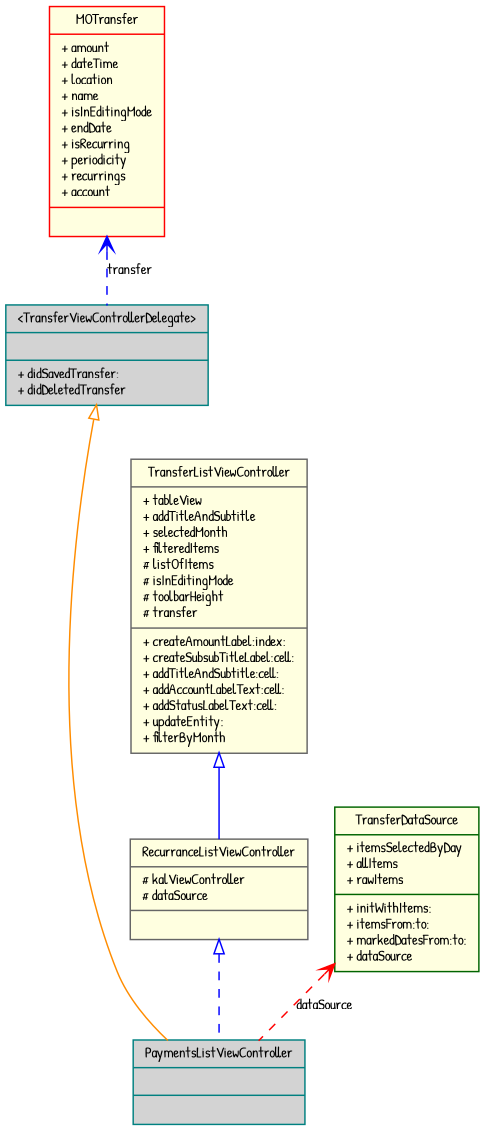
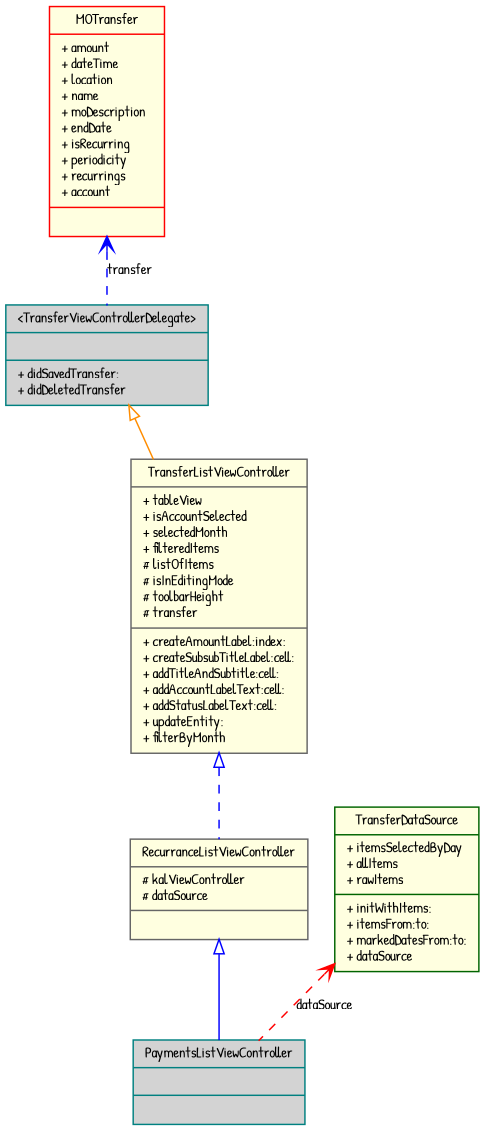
node "MOTransfer": text "+ isInEditingMode" -> "+ moDescription"
node "TransferListViewController": text "+ addTitleAndSubtitle" -> "+ isAccountSelected"
edge "PaymentsListViewController" -> "<TransferViewControllerDelegate>": now "TransferListViewController" -> "<TransferViewControllerDelegate>"
edge "RecurranceListViewController" -> "TransferListViewController": style solid -> dashed
edge "PaymentsListViewController" -> "RecurranceListViewController": style dashed -> solid
